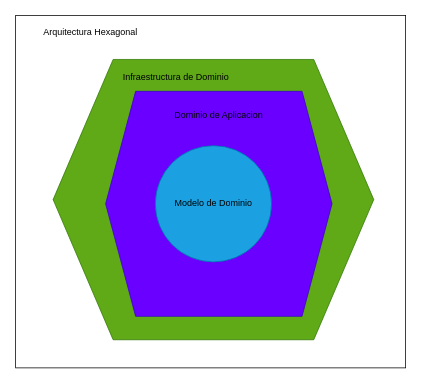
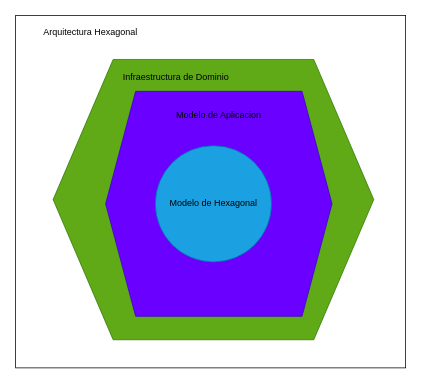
node "Dominio de Aplicacion": label "Dominio de Aplicacion" -> "Modelo de Aplicacion"
node "Modelo de Dominio": label "Modelo de Dominio" -> "Modelo de Hexagonal"
